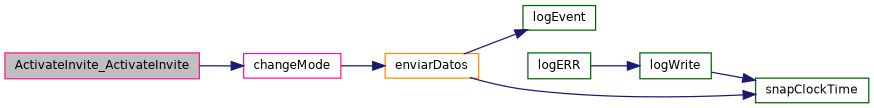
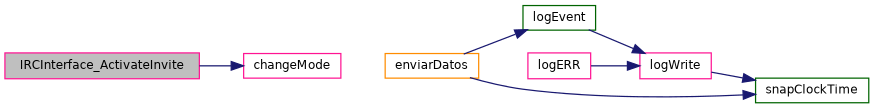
edge "logEvent" -> "logWrite": added
node "ActivateInvite_ActivateInvite": label "ActivateInvite_ActivateInvite" -> "IRCInterface_ActivateInvite"
edge "changeMode" -> "enviarDatos": removed
node "logERR": color darkgreen -> deeppink
node "logWrite": color darkgreen -> deeppink
